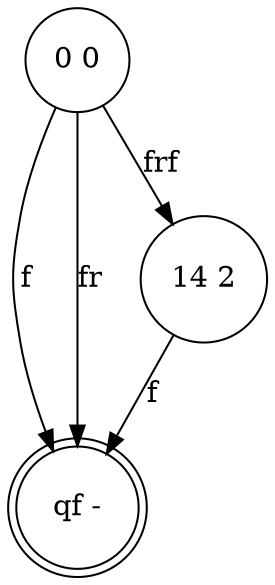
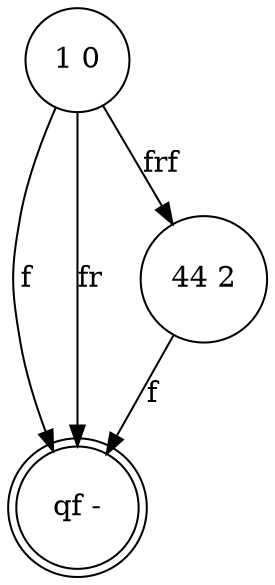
node "0 0": label "0 0" -> "1 0"
node "14 2": label "14 2" -> "44 2"
